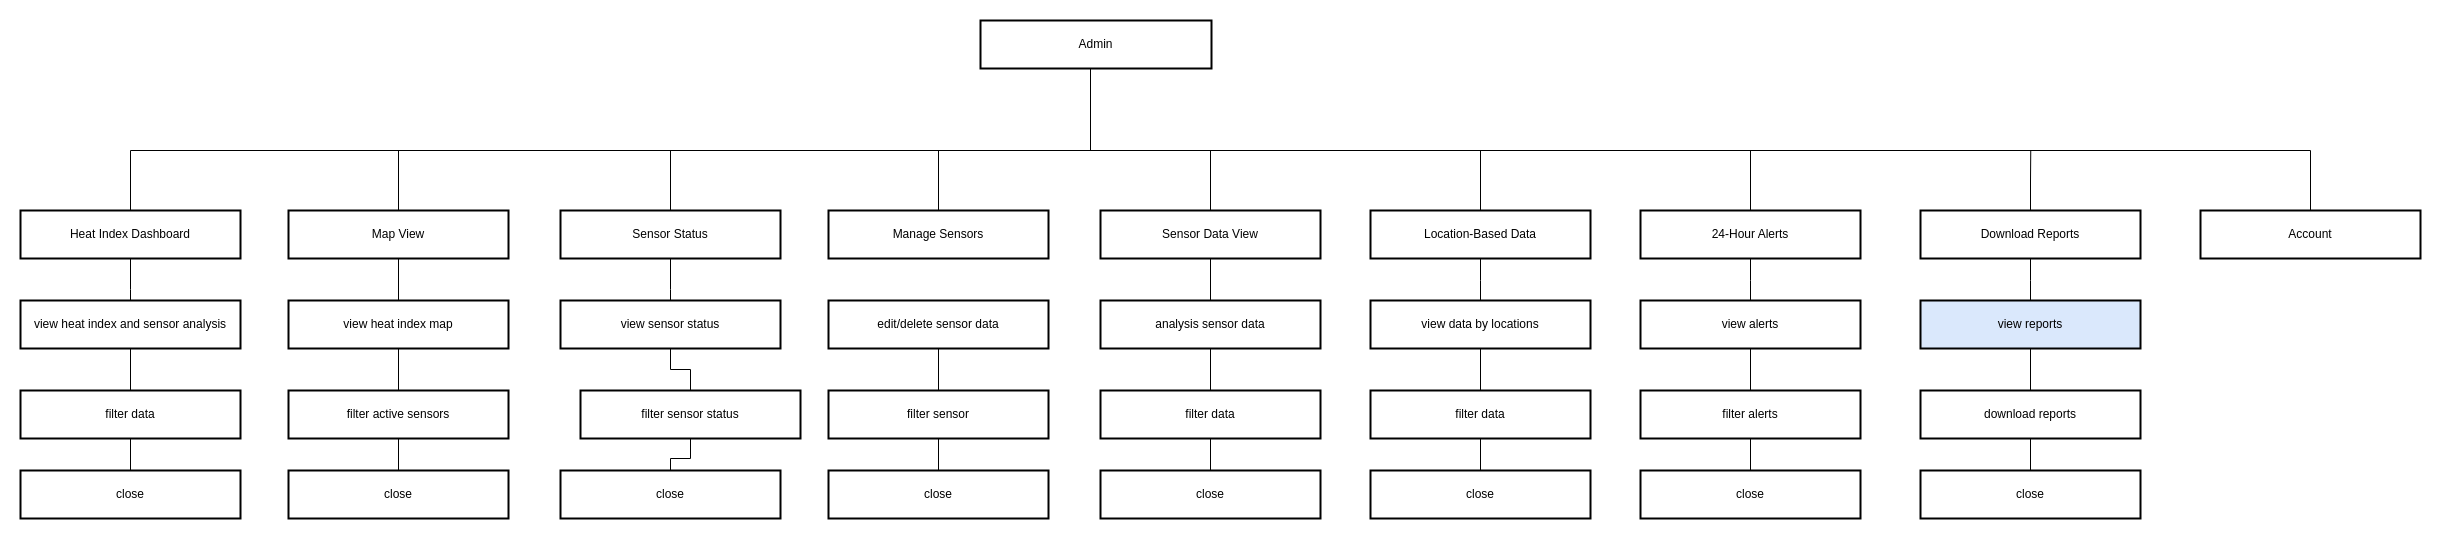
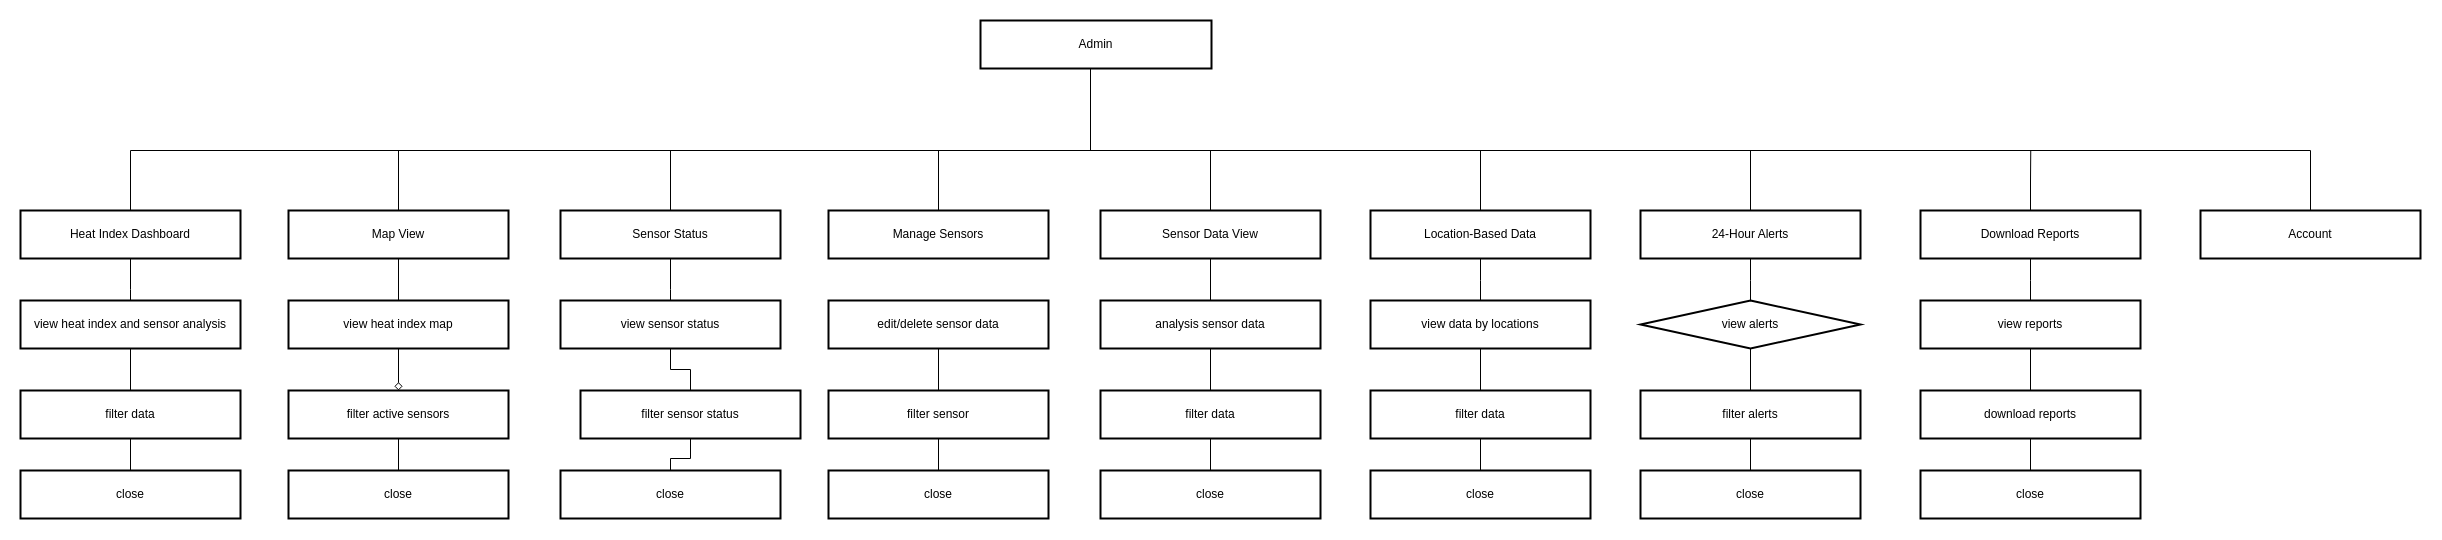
node "view alerts": shape rectangle -> diamond
node "view reports": fillcolor #dae8fc -> #ffffff
edge "view heat index map" -- "filter active sensors": arrowhead none -> diamond
